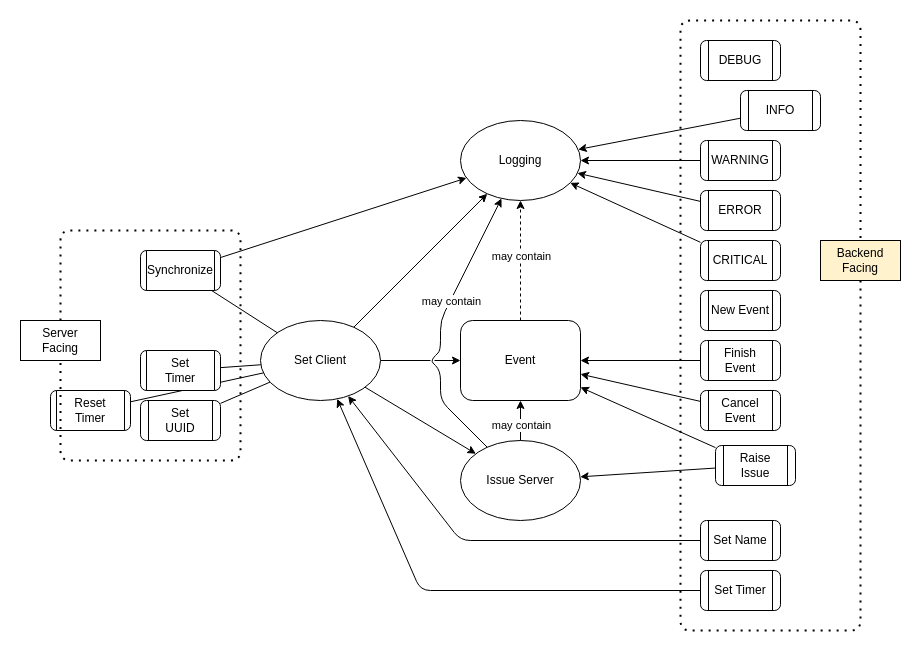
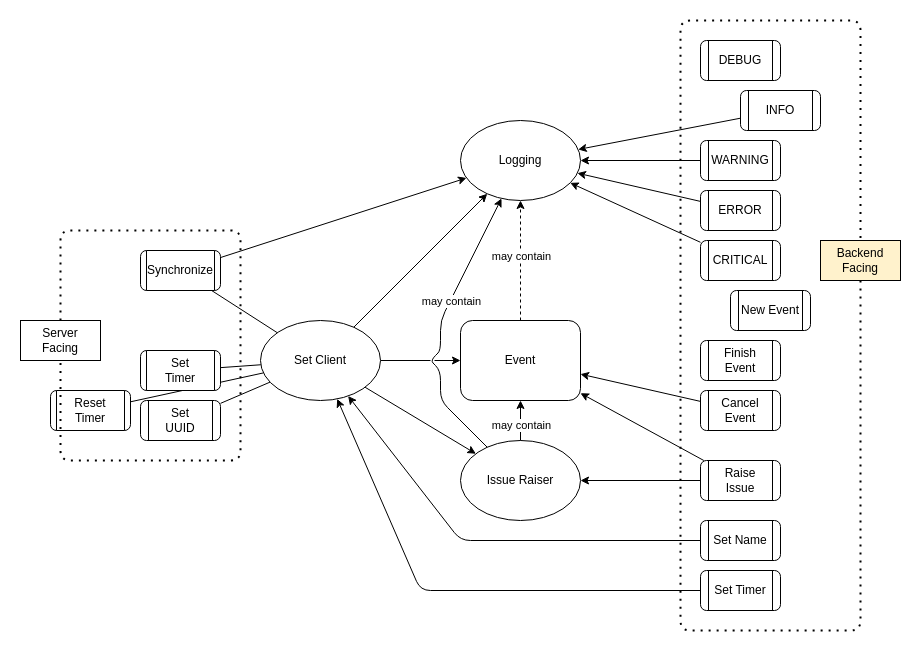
node "New Event": moved (741, 311) -> (771, 311)
edge "Finish Event" -> "Event": removed
node "Raise Issue": moved (756, 466) -> (741, 481)
node "Issue Server": label "Issue Server" -> "Issue Raiser"
